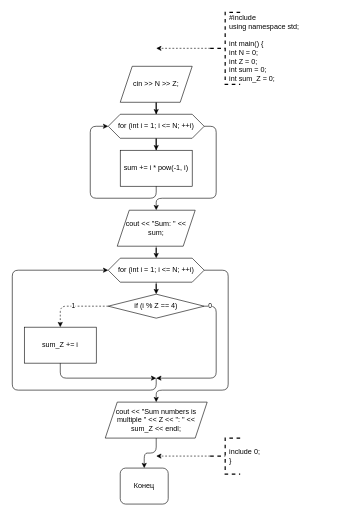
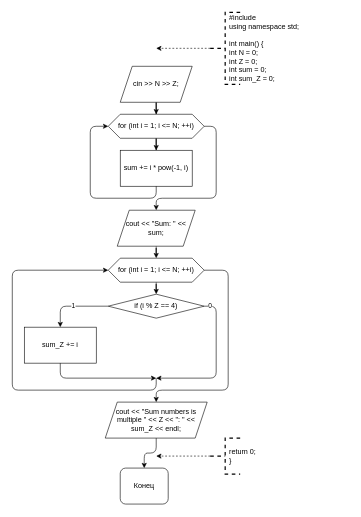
edge "if (i % Z == 4)" -> "sum_Z += i": style dashed -> solid
node "include 0; }": label "include 0; }" -> "return 0; }"
